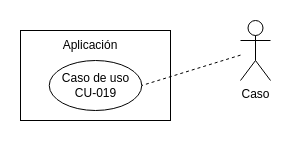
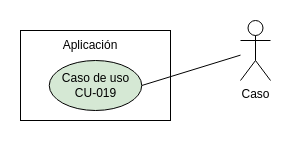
edge "Caso" -- "Caso de uso CU-019": style dashed -> solid
node "Caso de uso CU-019": fillcolor #ffffff -> #d5e8d4
